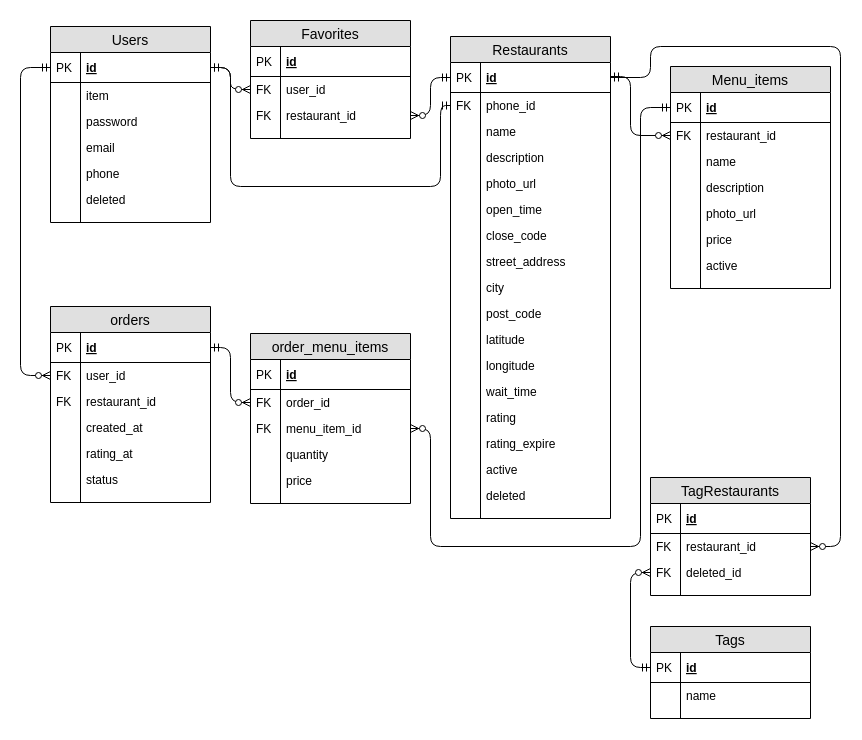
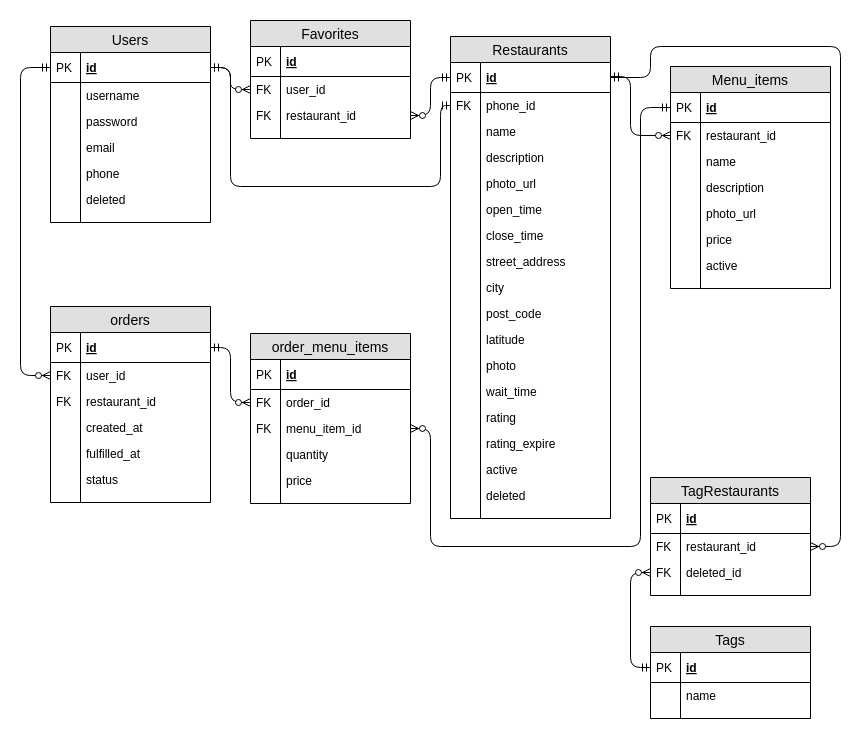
node "item": label "item" -> "username"
node "close_code": label "close_code" -> "close_time"
node "longitude": label "longitude" -> "photo"
node "rating_at": label "rating_at" -> "fulfilled_at"
